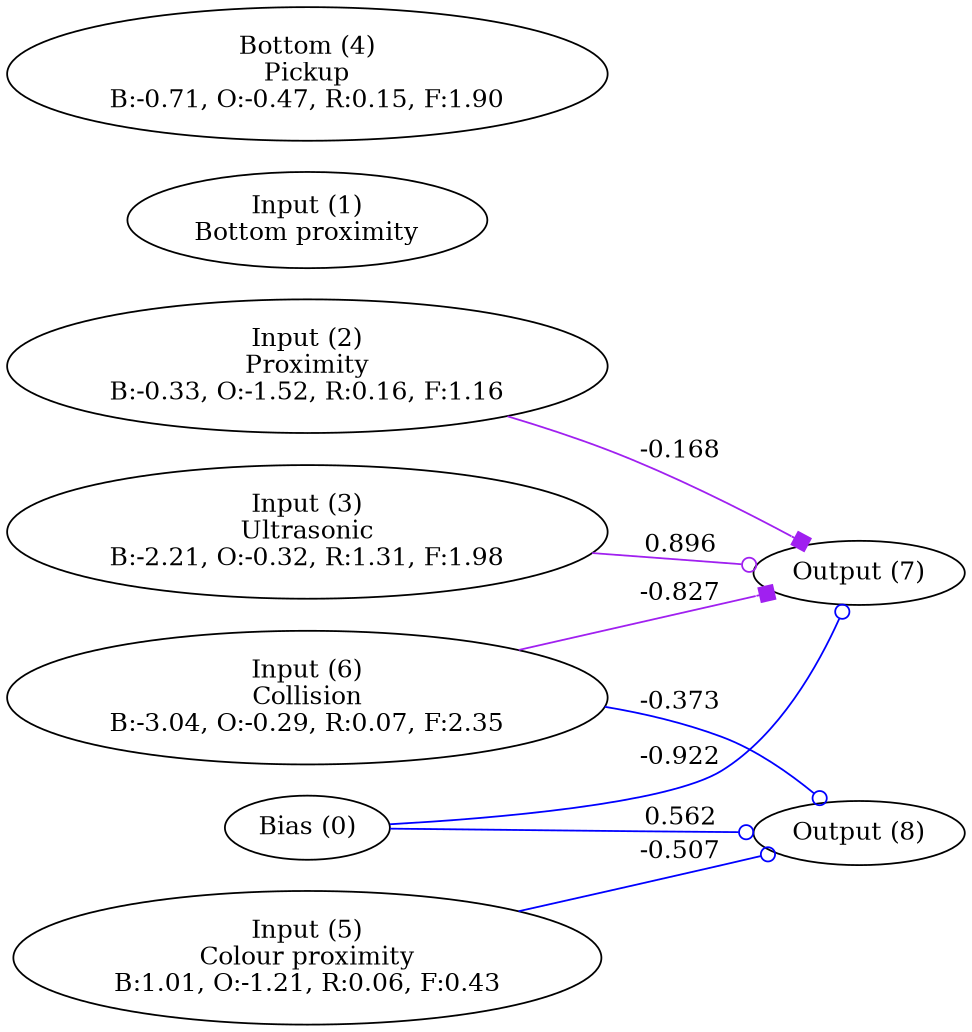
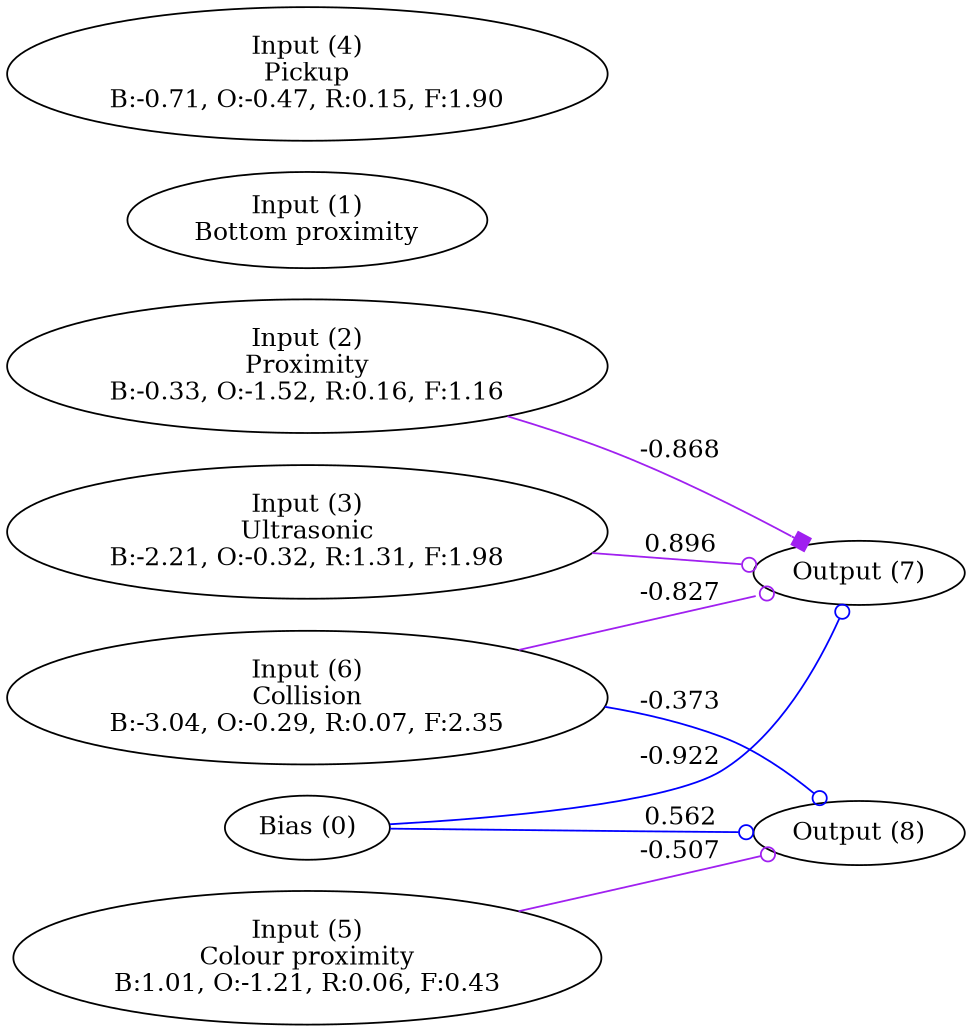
node "Bottom (4) Pickup B:-0.71, O:-0.47, R:0.15, F:1.90": label "Bottom (4) Pickup B:-0.71, O:-0.47, R:0.15, F:1.90" -> "Input (4) Pickup B:-0.71, O:-0.47, R:0.15, F:1.90"
edge "Input (2) Proximity B:-0.33, O:-1.52, R:0.16, F:1.16" -> "Output (7)": label "-0.168" -> "-0.868"
edge "Input (6) Collision B:-3.04, O:-0.29, R:0.07, F:2.35" -> "Output (7)": arrowhead box -> odot
edge "Input (5) Colour proximity B:1.01, O:-1.21, R:0.06, F:0.43" -> "Output (8)": color blue -> purple
